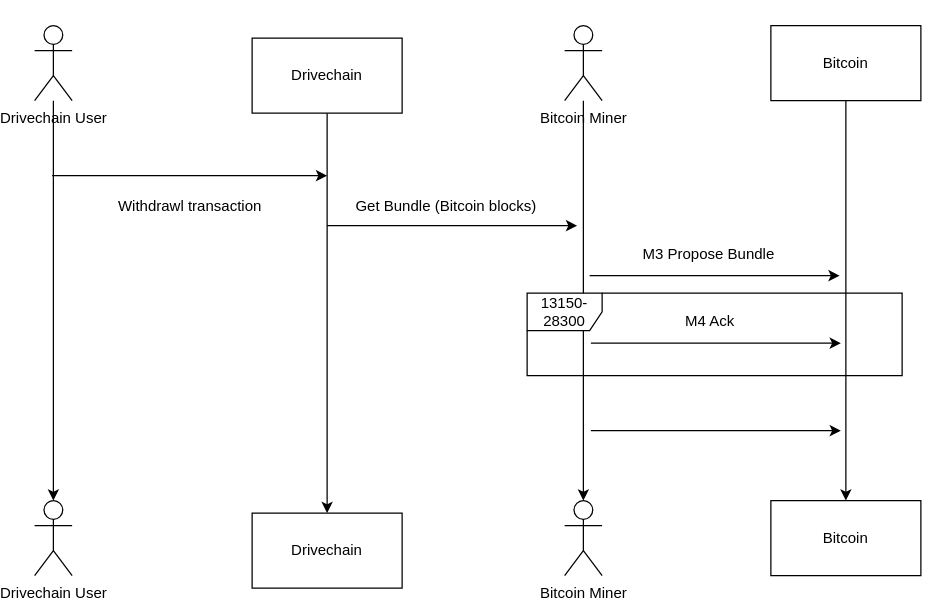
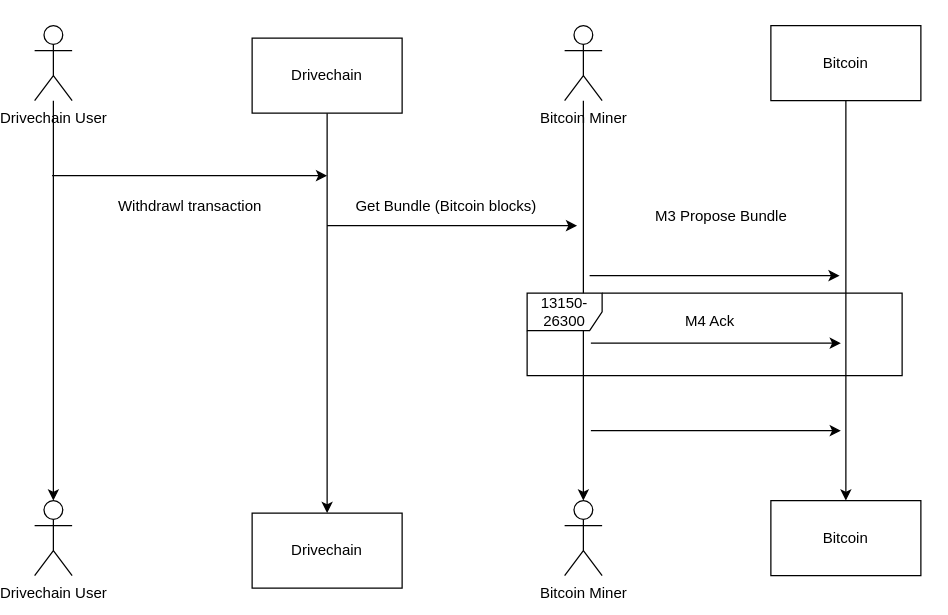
node "M3 Propose Bundle": moved (708, 254) -> (721, 217)
node "13150-28300": label "13150-28300" -> "13150-26300"
